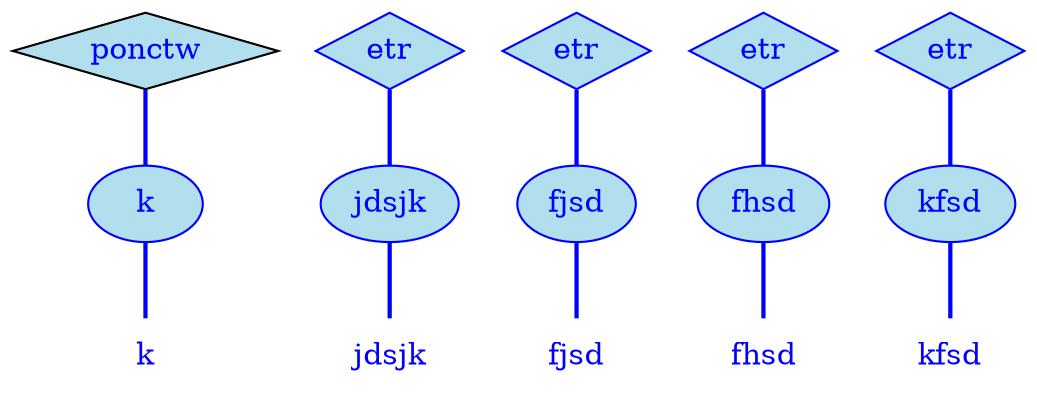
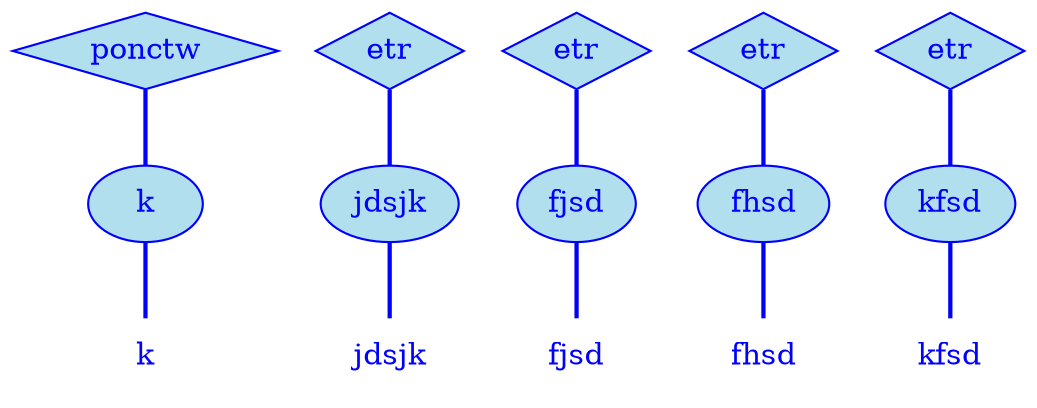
node "ponctw": color black -> blue
